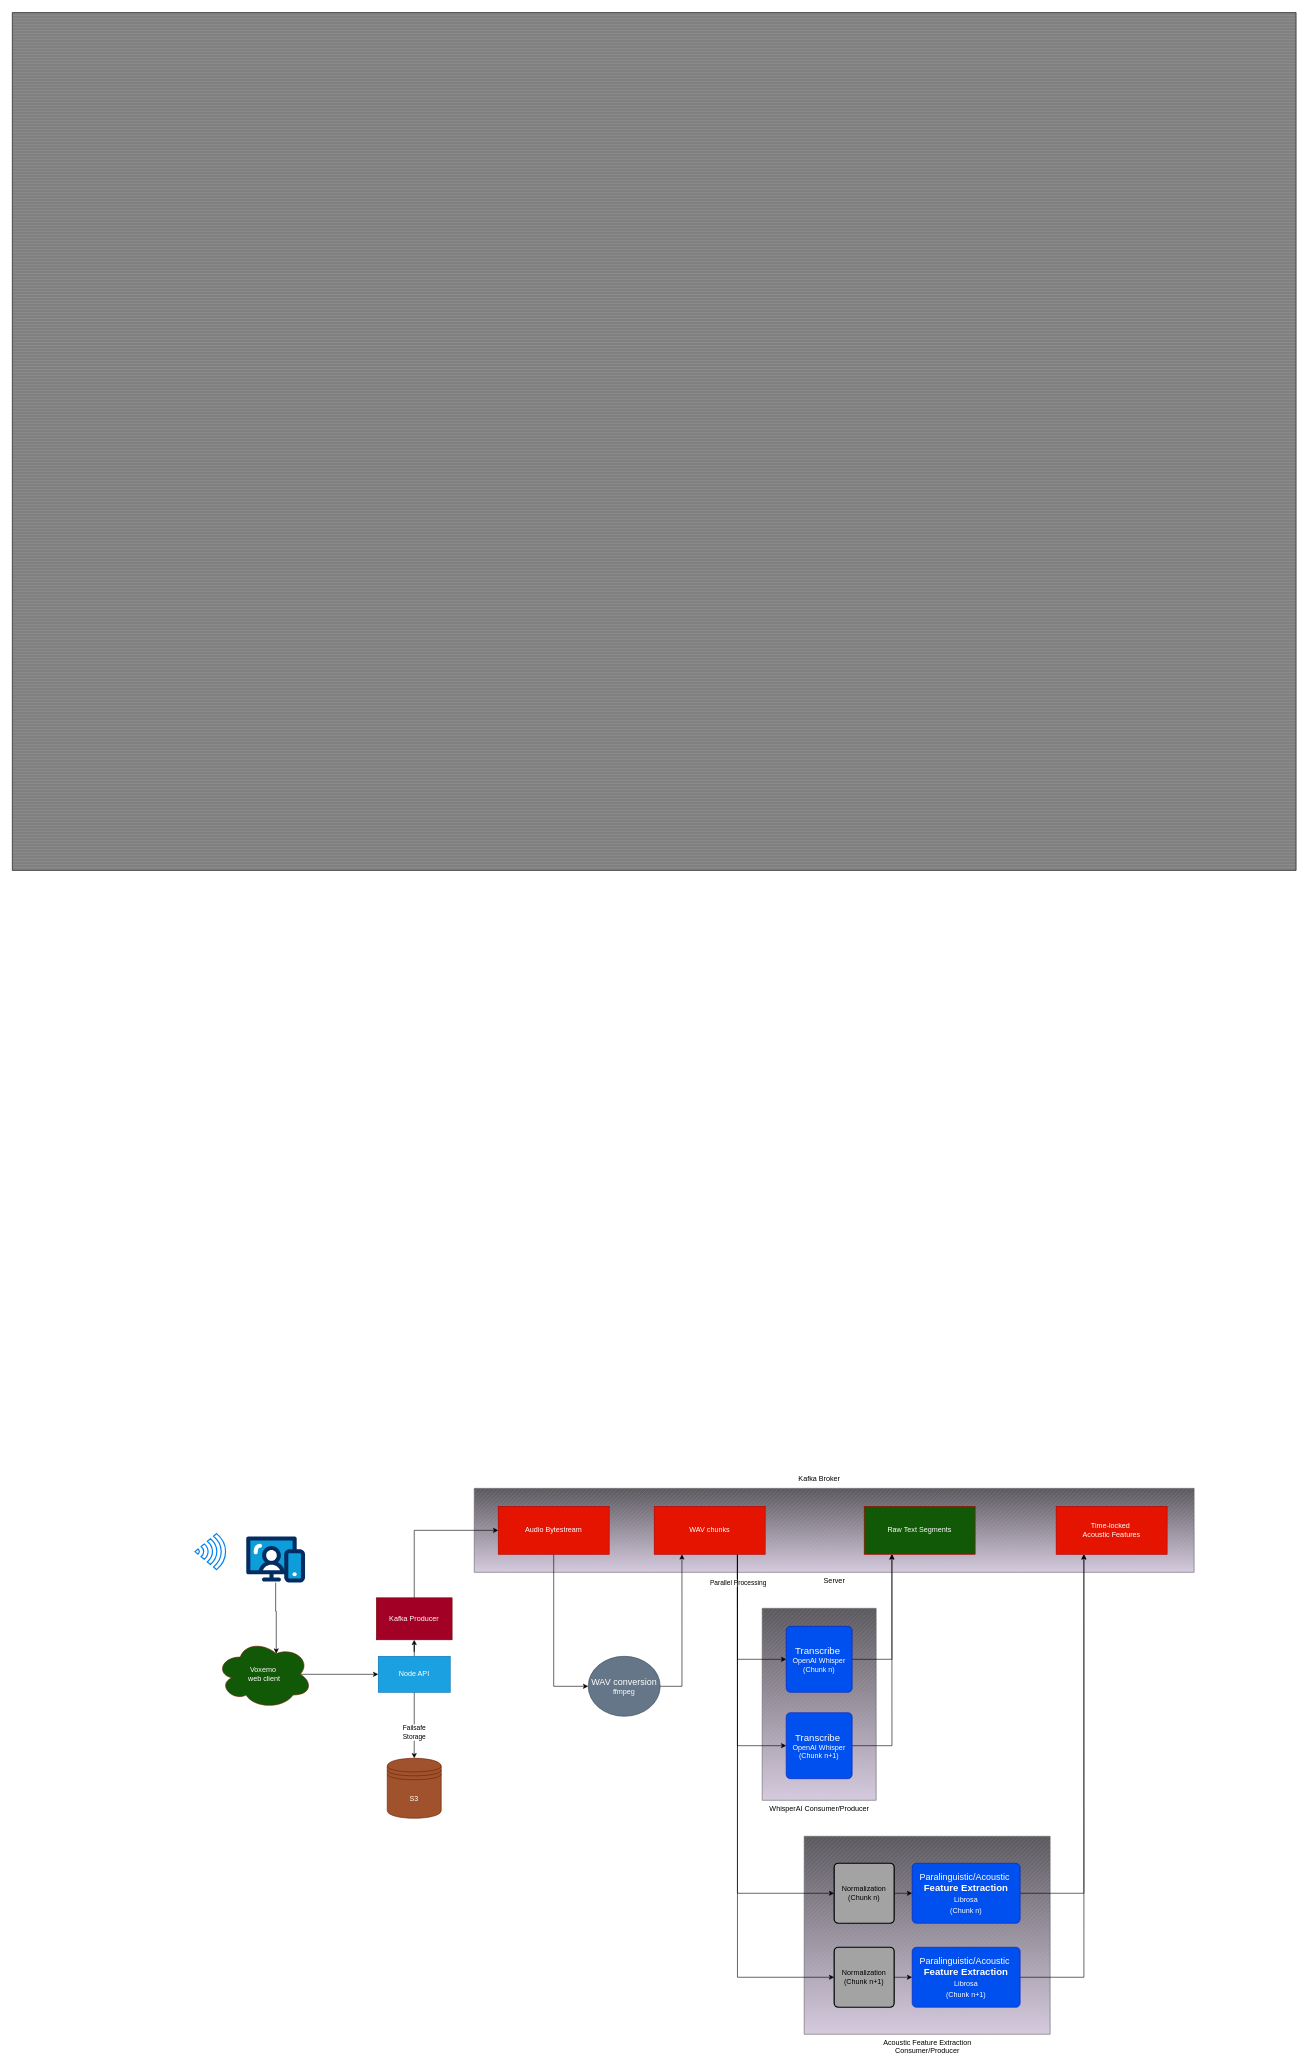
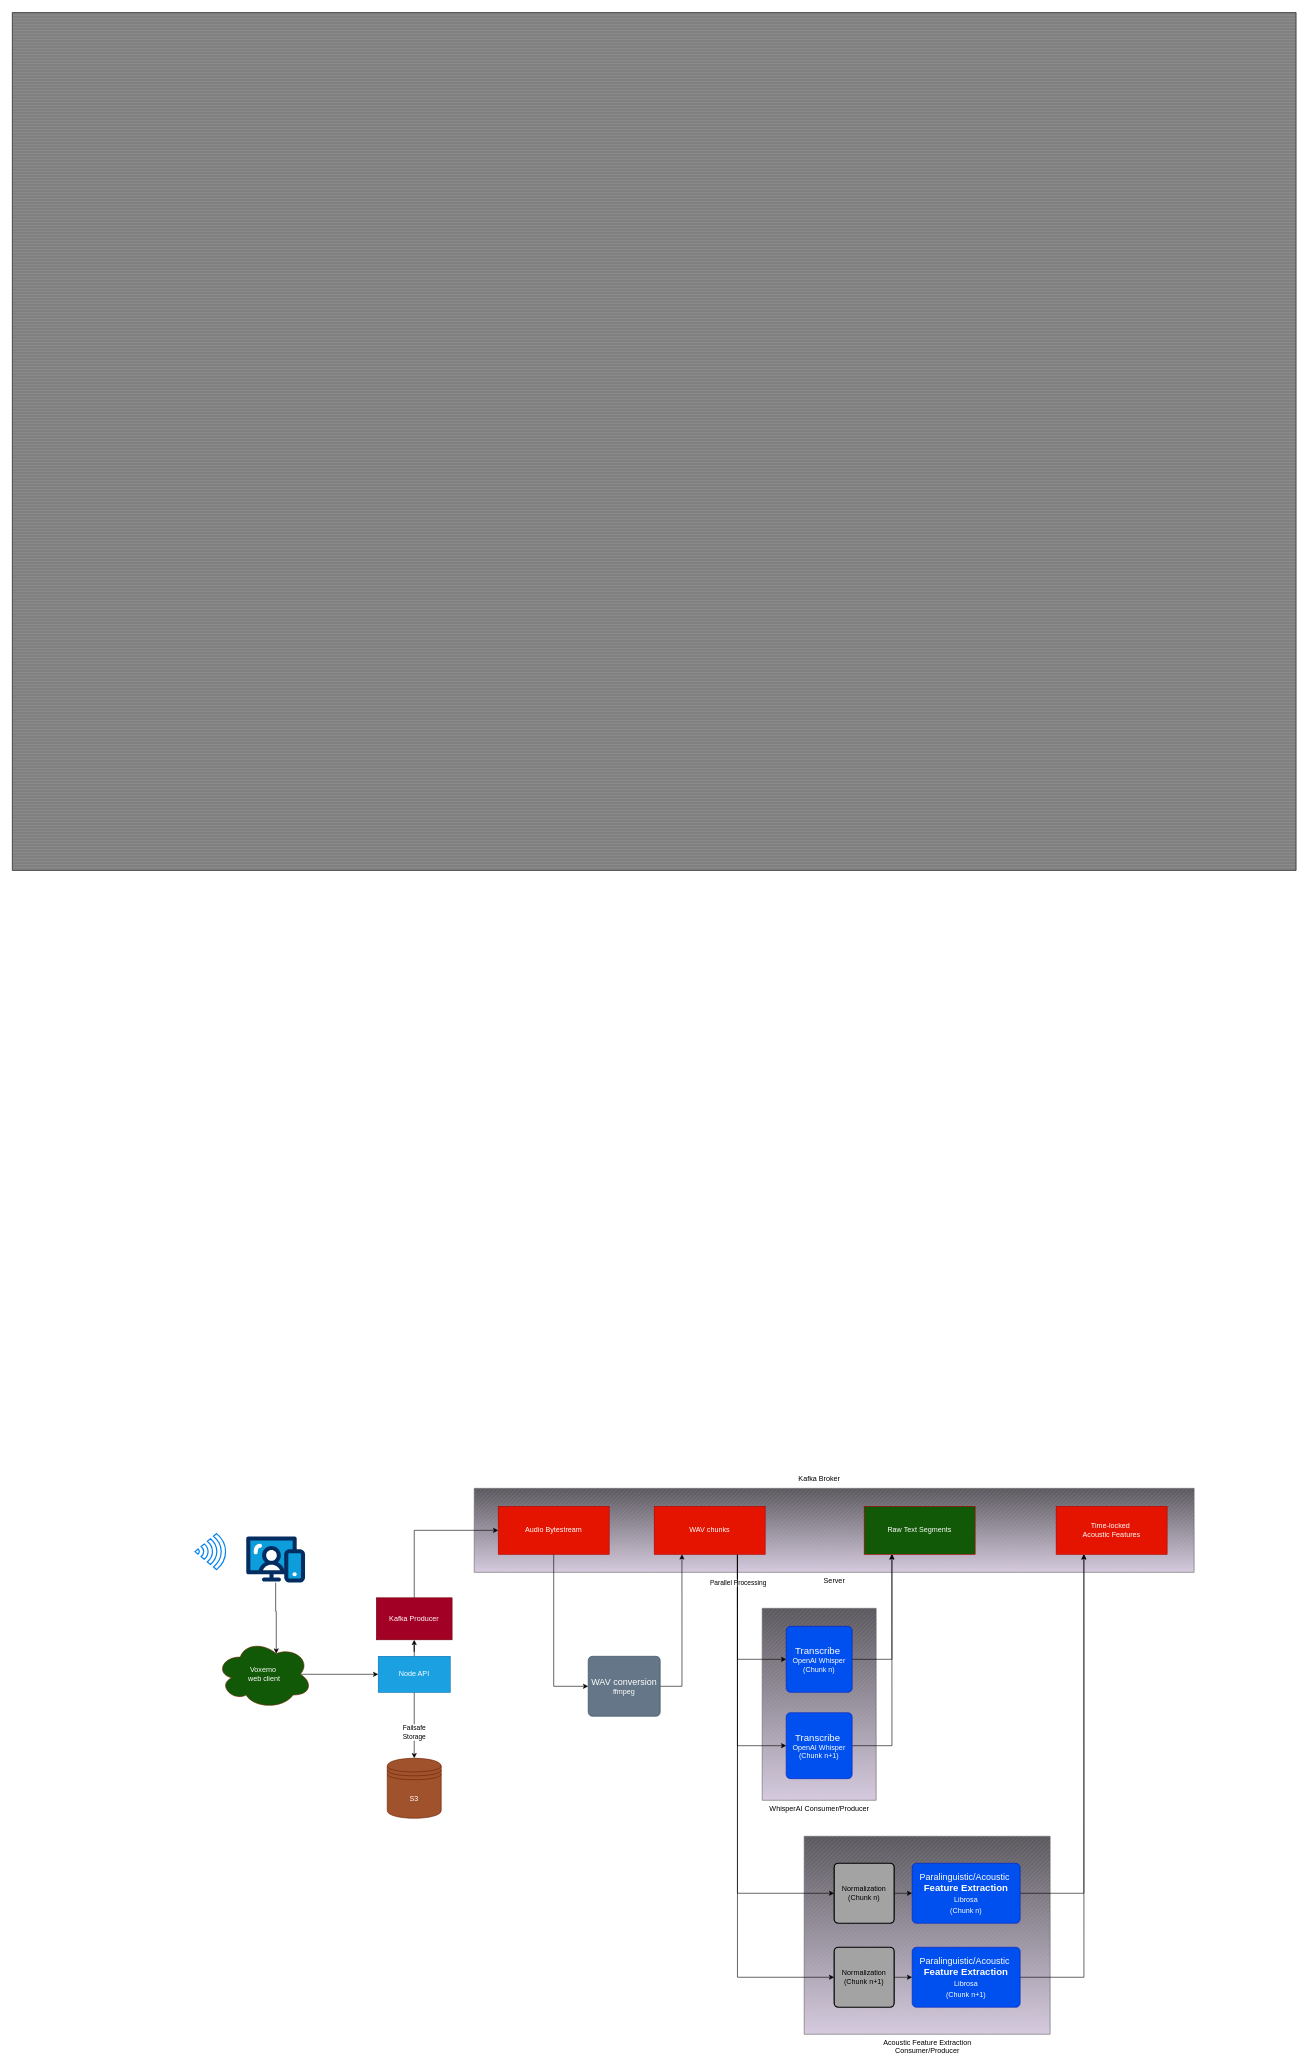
node "WAV conversion ffmpeg": shape ellipse -> rounded rectangle
